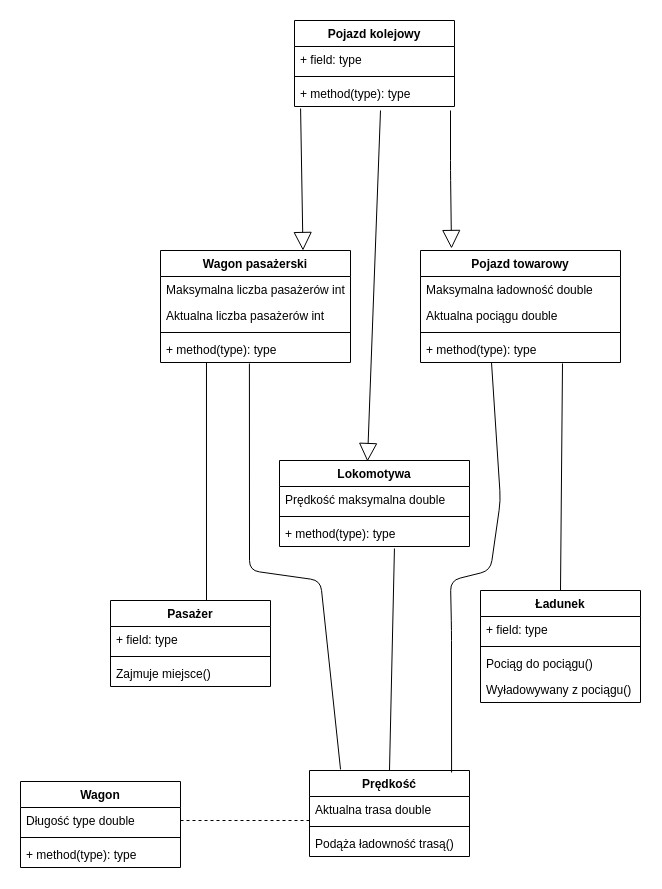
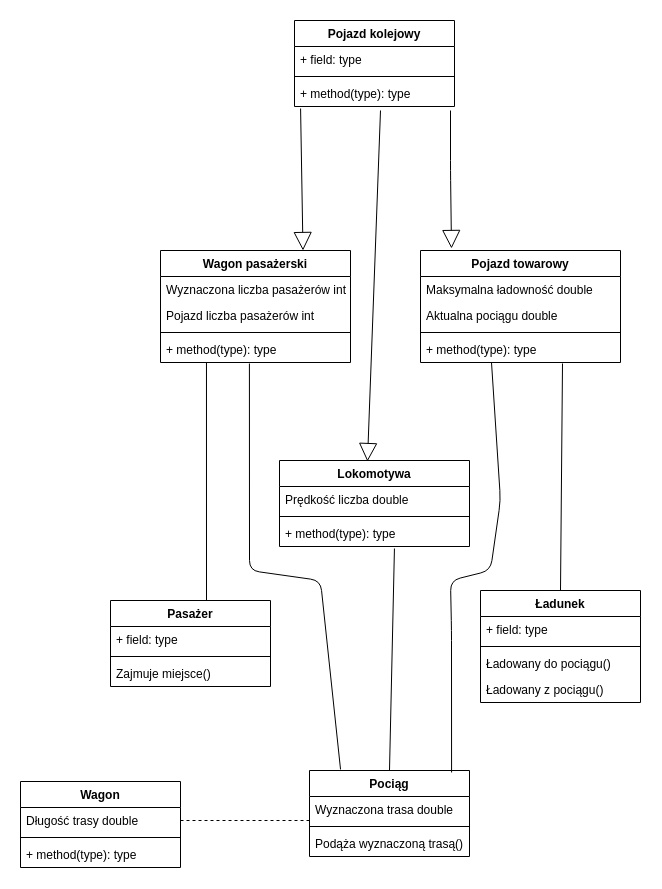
node "Maksymalna liczba pasażerów int": label "Maksymalna liczba pasażerów int" -> "Wyznaczona liczba pasażerów int"
node "Aktualna liczba pasażerów int": label "Aktualna liczba pasażerów int" -> "Pojazd liczba pasażerów int"
node "Prędkość maksymalna double": label "Prędkość maksymalna double" -> "Prędkość liczba double"
node "Pociąg do pociągu()": label "Pociąg do pociągu()" -> "Ładowany do pociągu()"
node "Wyładowywany z pociągu()": label "Wyładowywany z pociągu()" -> "Ładowany z pociągu()"
node "Prędkość": label "Prędkość" -> "Pociąg"
node "Aktualna trasa double": label "Aktualna trasa double" -> "Wyznaczona trasa double"
node "Długość type double": label "Długość type double" -> "Długość trasy double"
node "Podąża ładowność trasą()": label "Podąża ładowność trasą()" -> "Podąża wyznaczoną trasą()"
